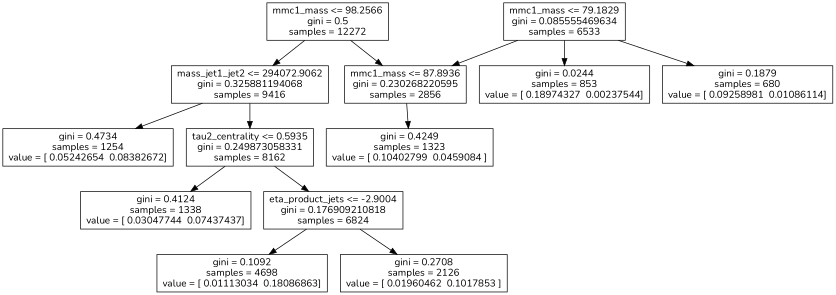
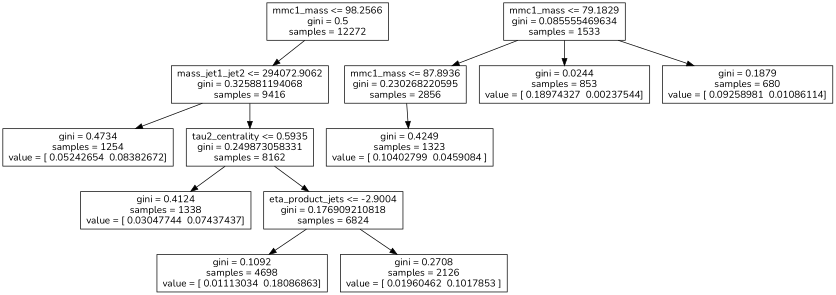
node "mmc1_mass <= 79.1829 gini = 0.085555469634 samples = 6533": label "mmc1_mass <= 79.1829 gini = 0.085555469634 samples = 6533" -> "mmc1_mass <= 79.1829 gini = 0.085555469634 samples = 1533"
edge "mmc1_mass <= 98.2566 gini = 0.5 samples = 12272" -> "mmc1_mass <= 87.8936 gini = 0.230268220595 samples = 2856": removed
